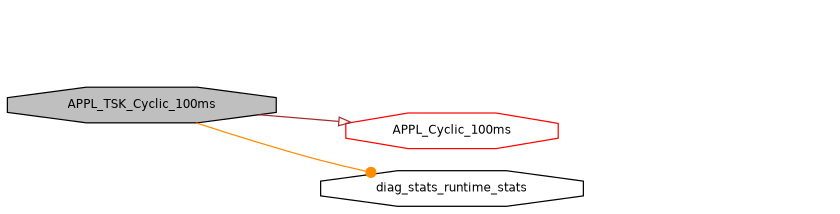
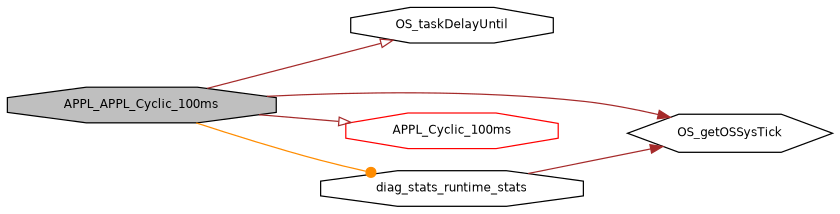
node "OS_taskDelayUntil": added
node "APPL_TSK_Cyclic_100ms": label "APPL_TSK_Cyclic_100ms" -> "APPL_APPL_Cyclic_100ms"
node "OS_getOSSysTick": added
